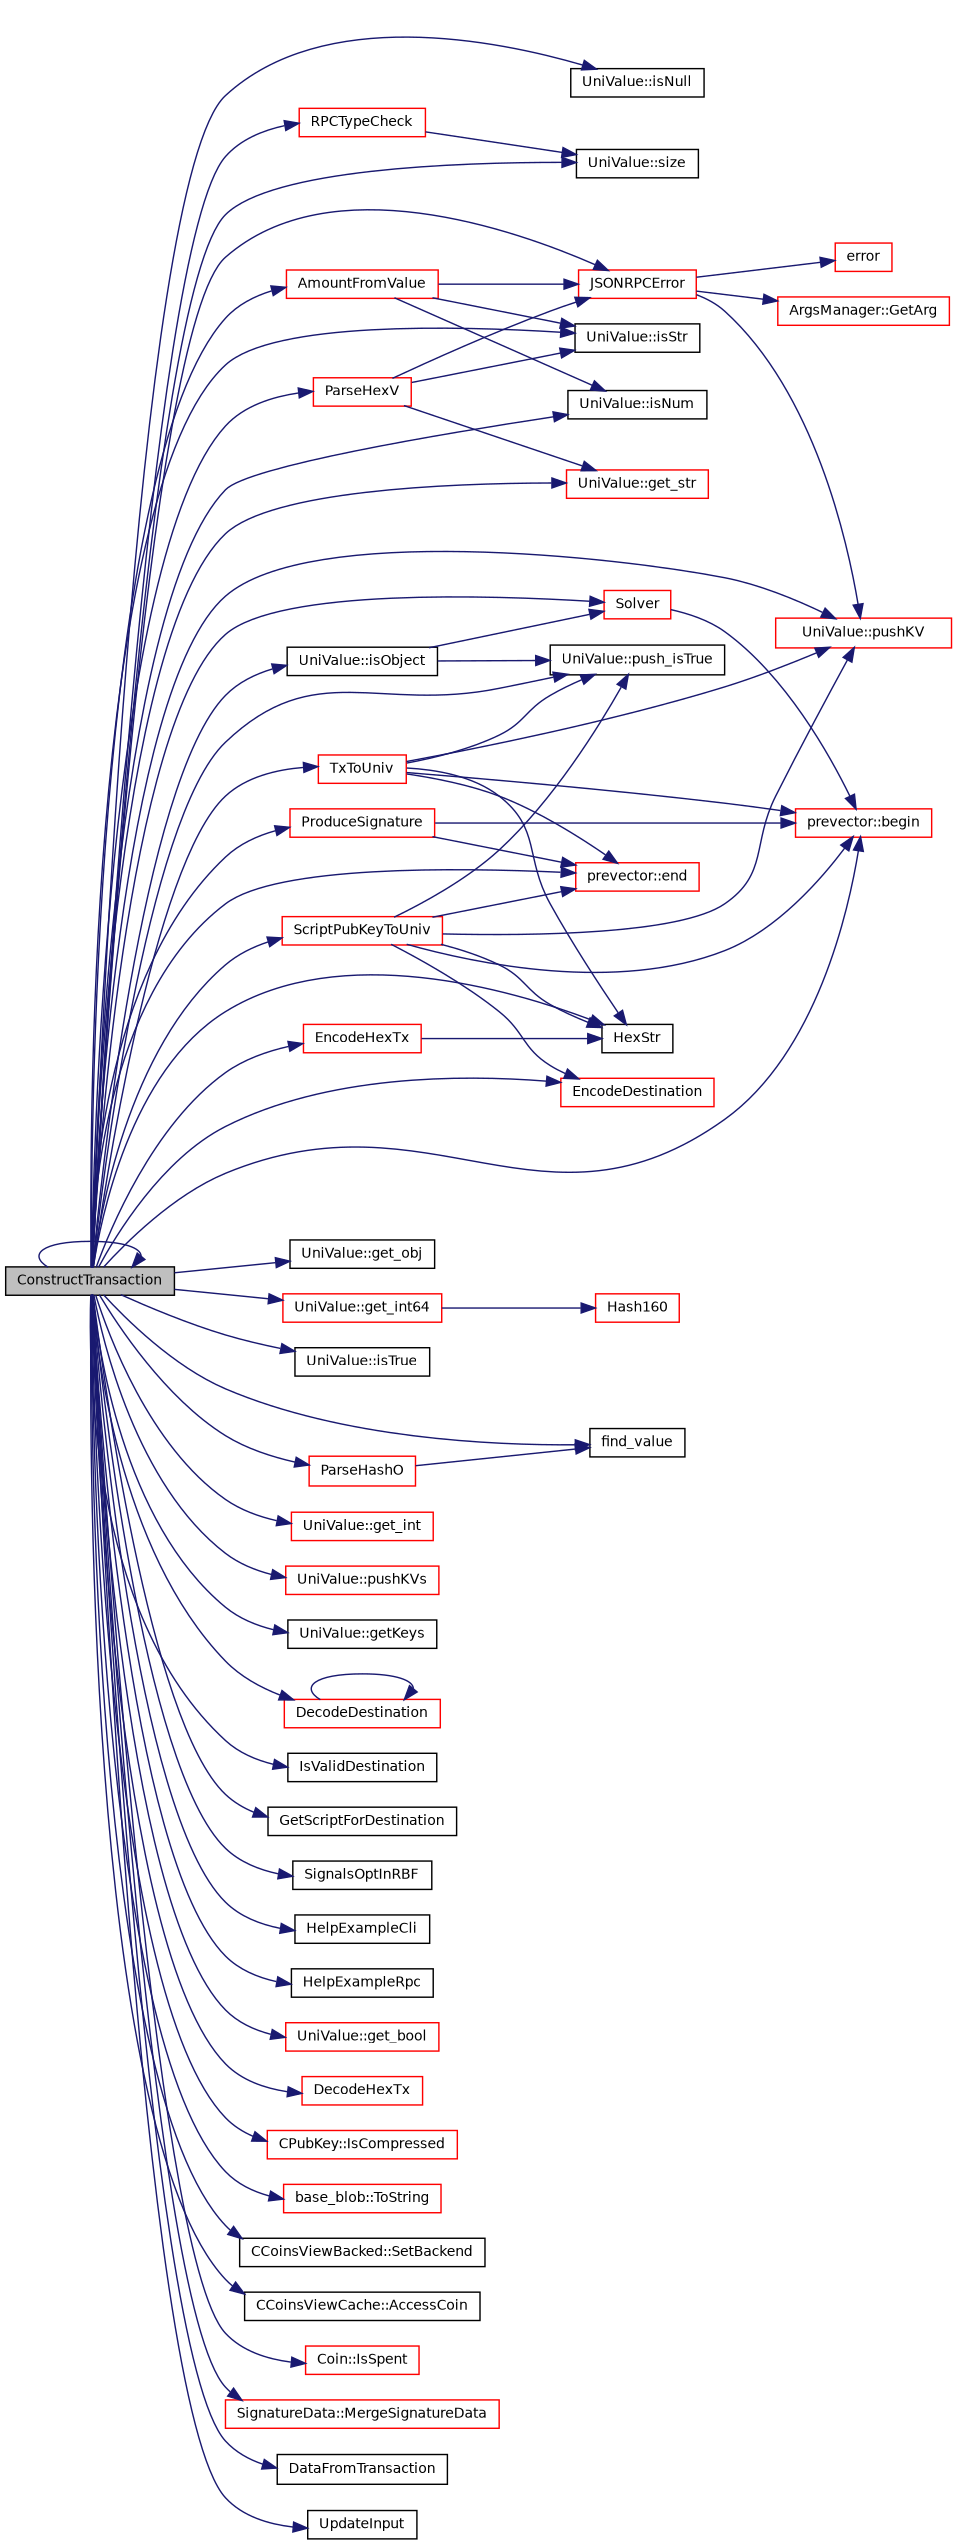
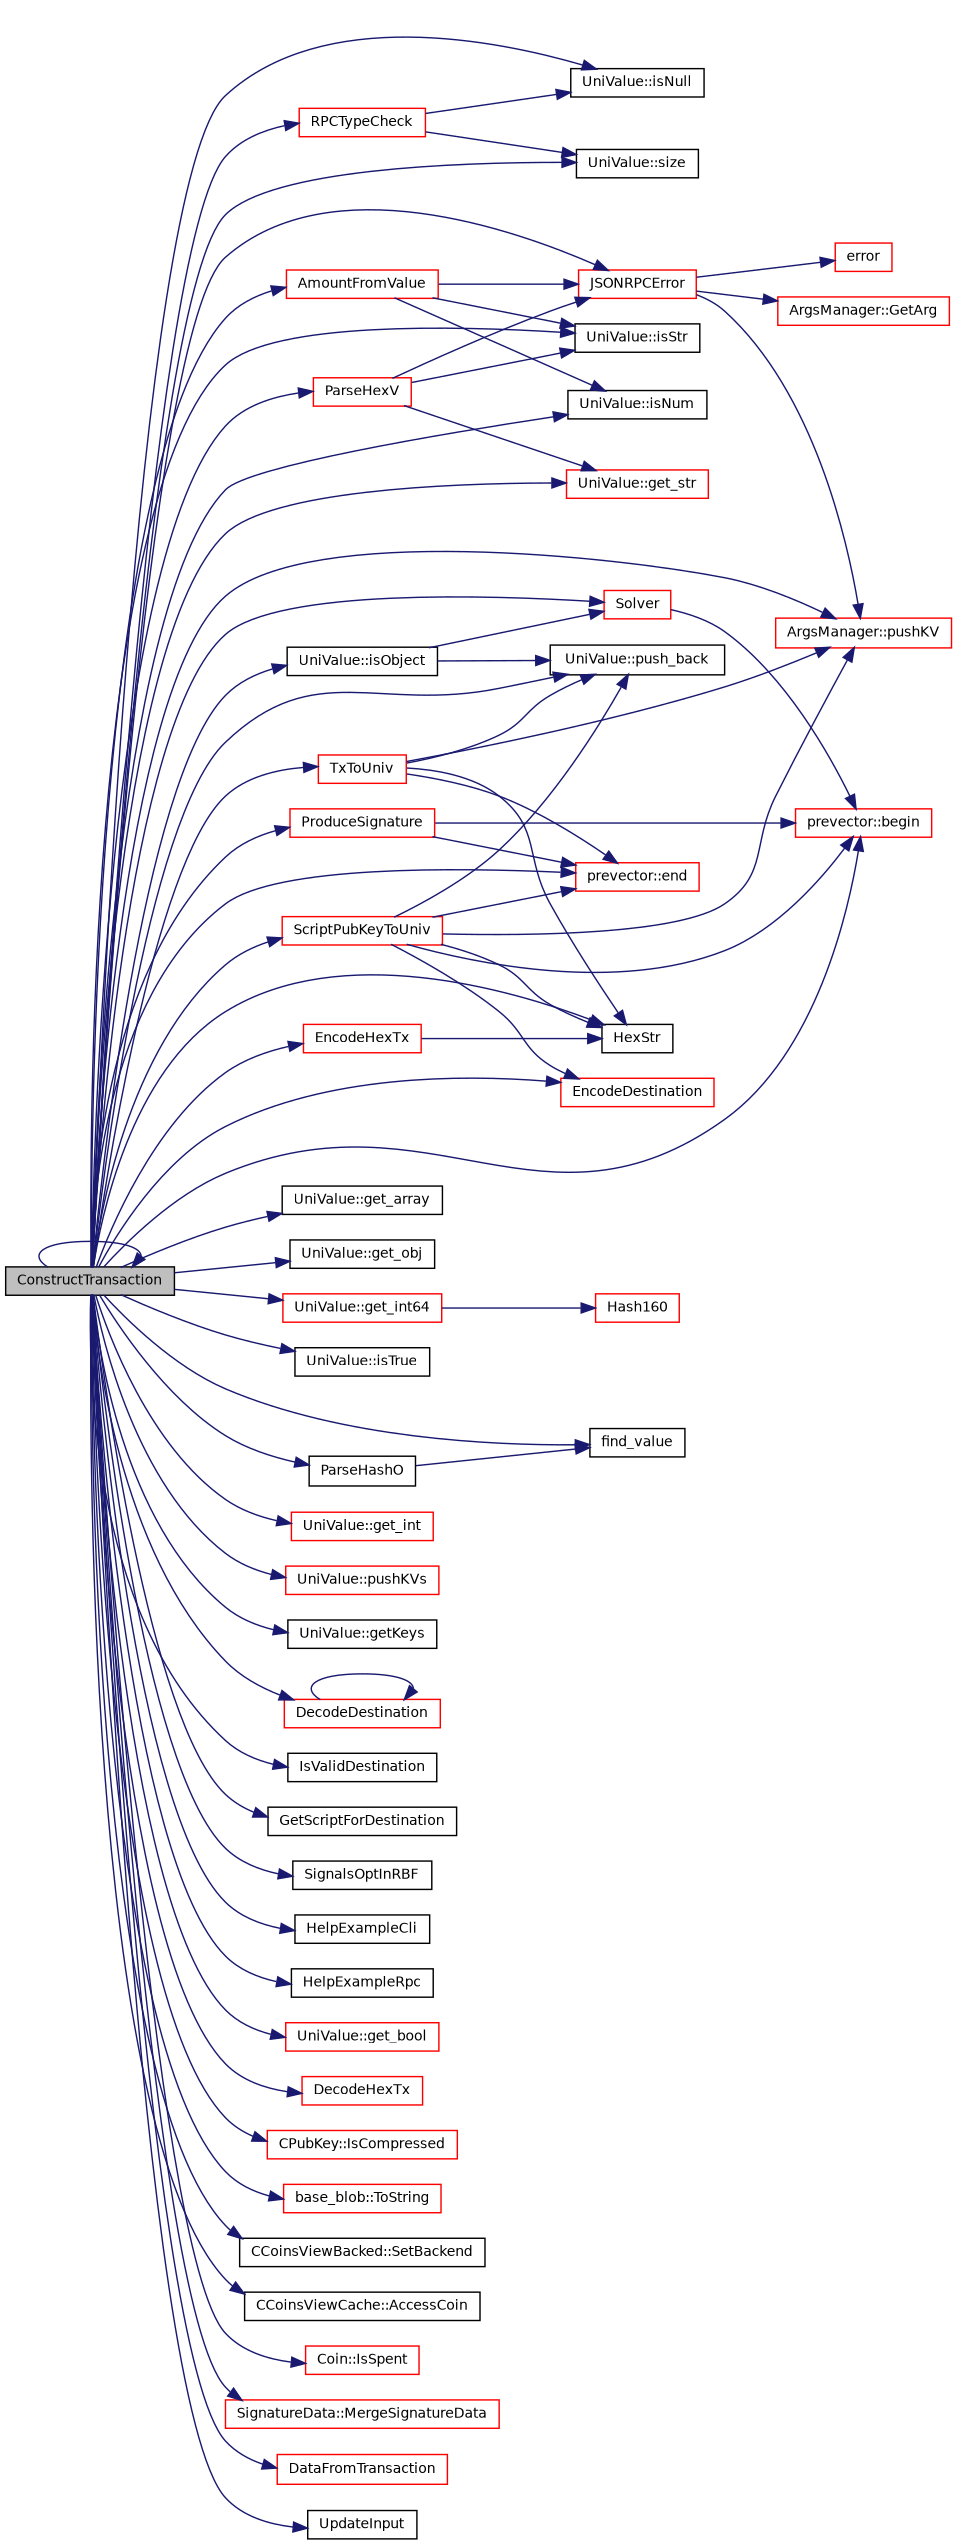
edge "RPCTypeCheck" -> "UniValue::isNull": added
node "UniValue::pushKV": label "UniValue::pushKV" -> "ArgsManager::pushKV"
node "UniValue::push_isTrue": label "UniValue::push_isTrue" -> "UniValue::push_back"
edge "TxToUniv" -> "prevector::begin": removed
node "UniValue::get_array": added
node "ParseHashO": color red -> black
node "DataFromTransaction": color black -> red
